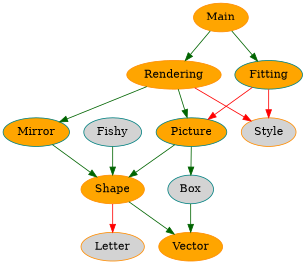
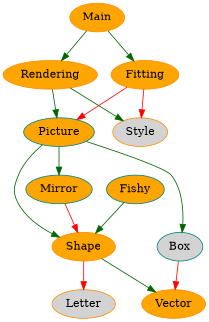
node "Fitting": color teal -> darkorange
edge "Rendering" -> "Style": color red -> darkgreen
edge "Rendering" -> "Mirror": now "Picture" -> "Mirror"
node "Fishy": fillcolor lightgrey -> orange
edge "Mirror" -> "Shape": color darkgreen -> red
edge "Box" -> "Vector": color darkgreen -> red
